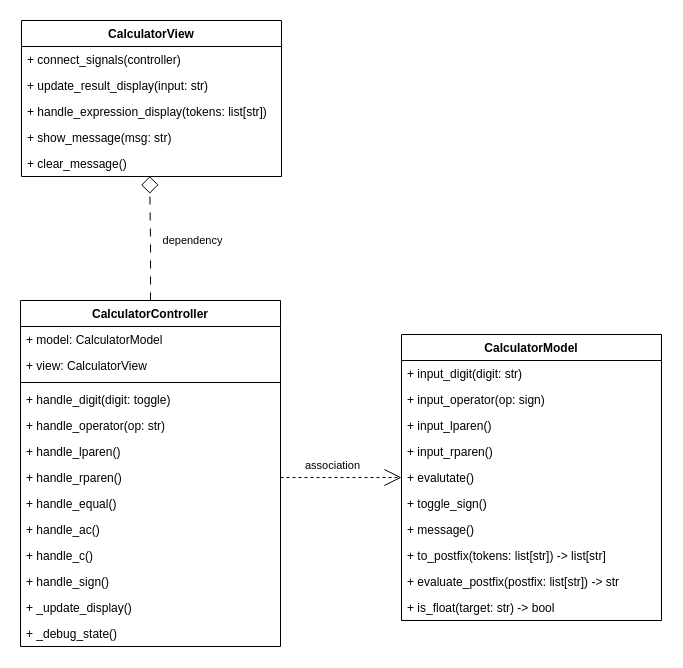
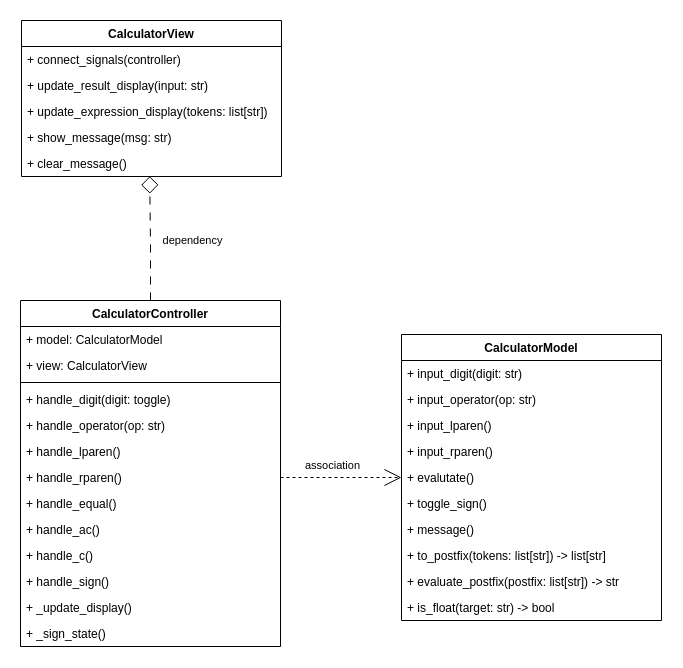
node "+ handle_expression_display(tokens: list[str])": label "+ handle_expression_display(tokens: list[str])" -> "+ update_expression_display(tokens: list[str])"
node "+ input_operator(op: sign)": label "+ input_operator(op: sign)" -> "+ input_operator(op: str)"
node "+ _debug_state()": label "+ _debug_state()" -> "+ _sign_state()"
